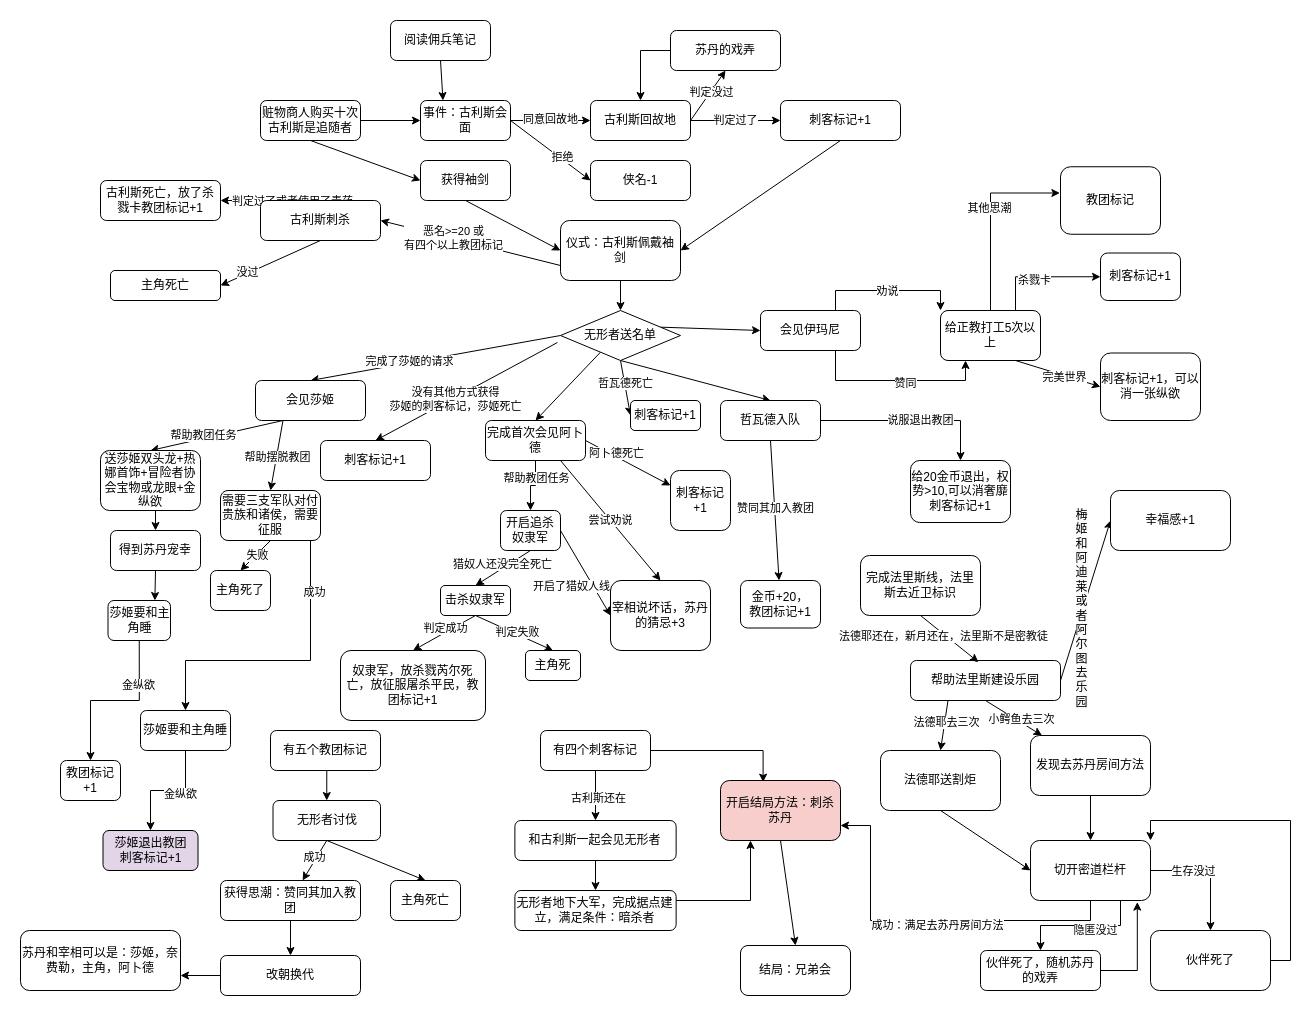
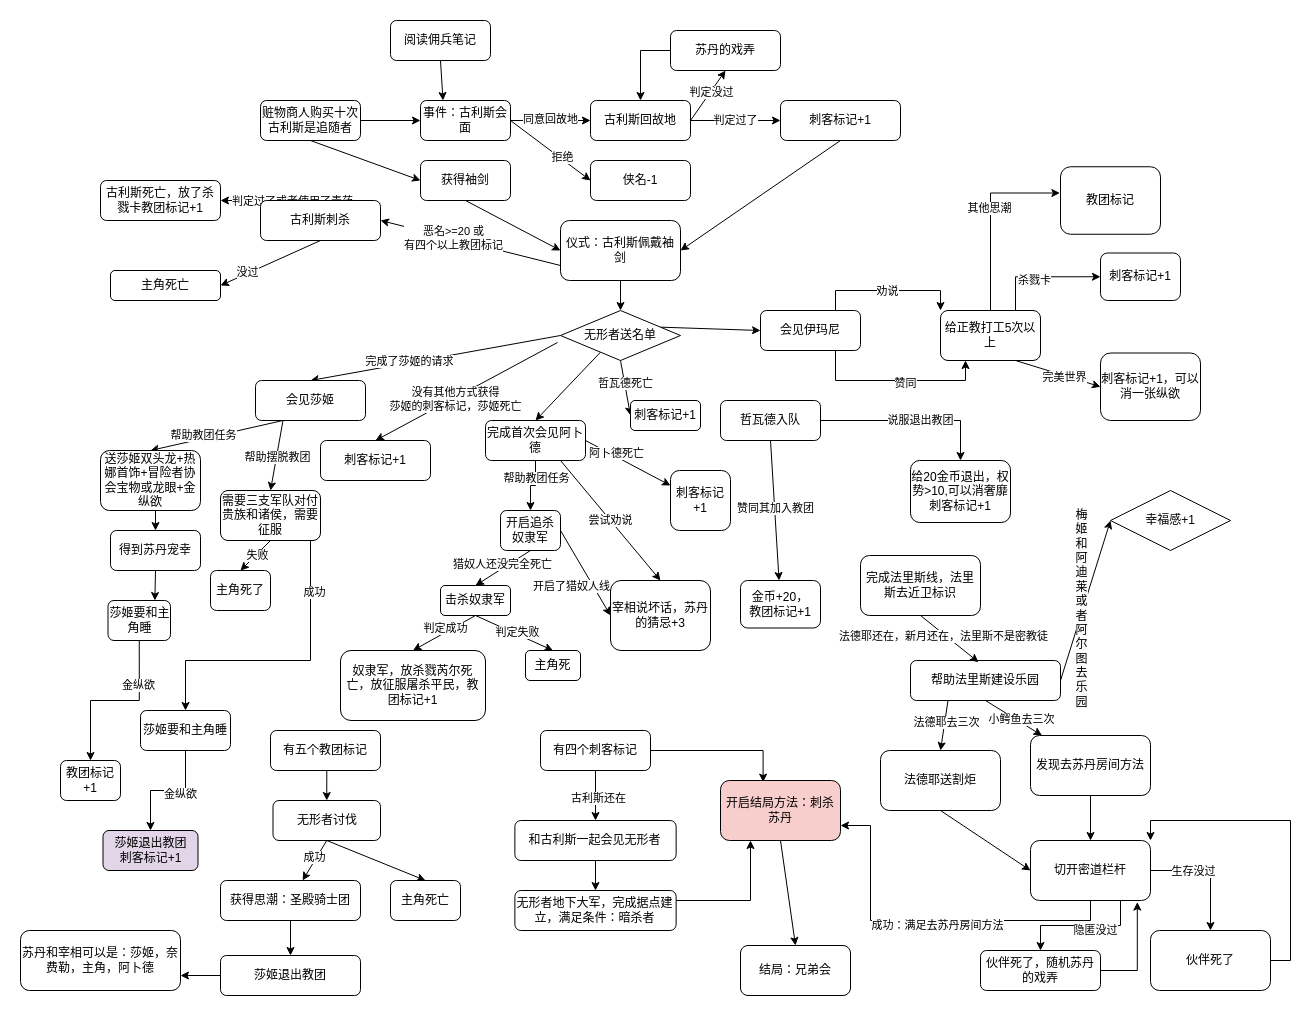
edge "无形者送名单" -> "哲瓦德入队": removed
node "幸福感+1": shape rounded rectangle -> diamond
node "获得思潮：赞同其加入教团": label "获得思潮：赞同其加入教团" -> "获得思潮：圣殿骑士团"
node "改朝换代": label "改朝换代" -> "莎姬退出教团"
